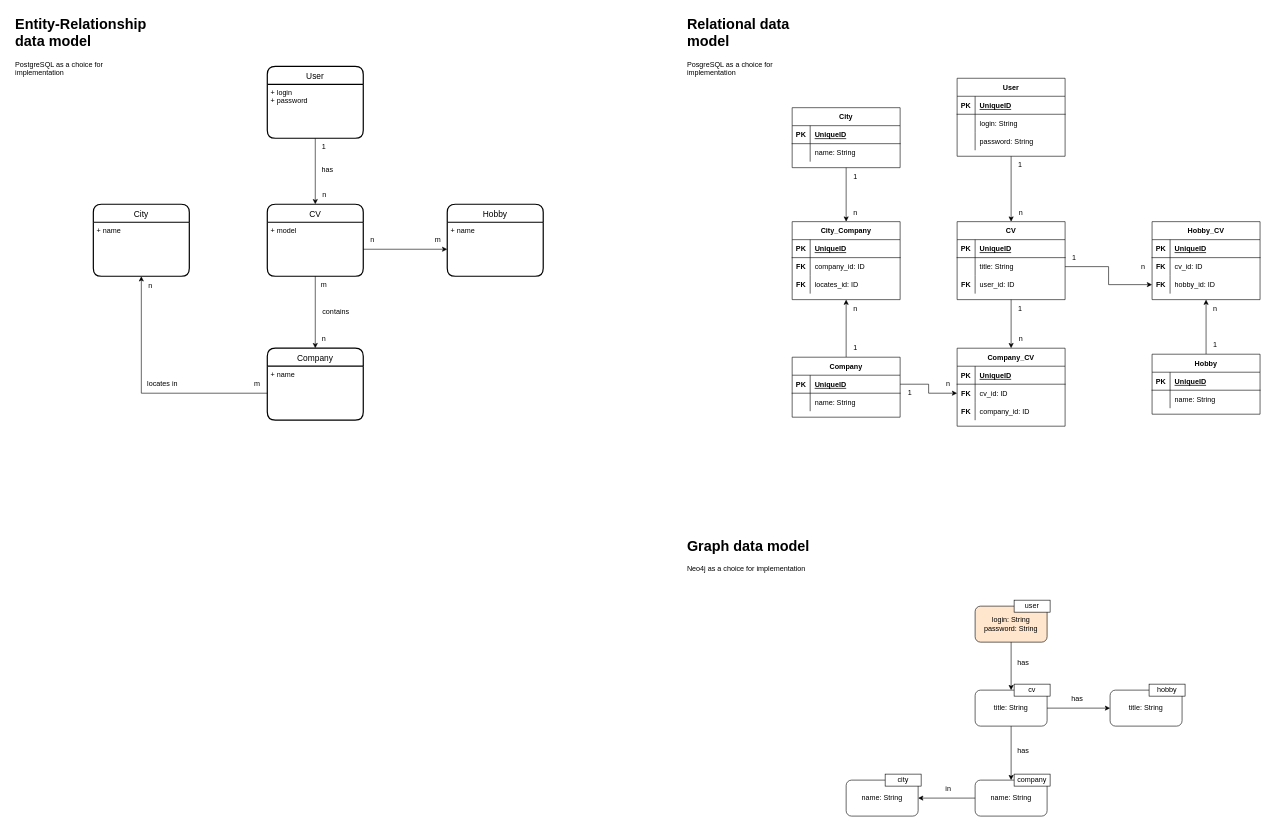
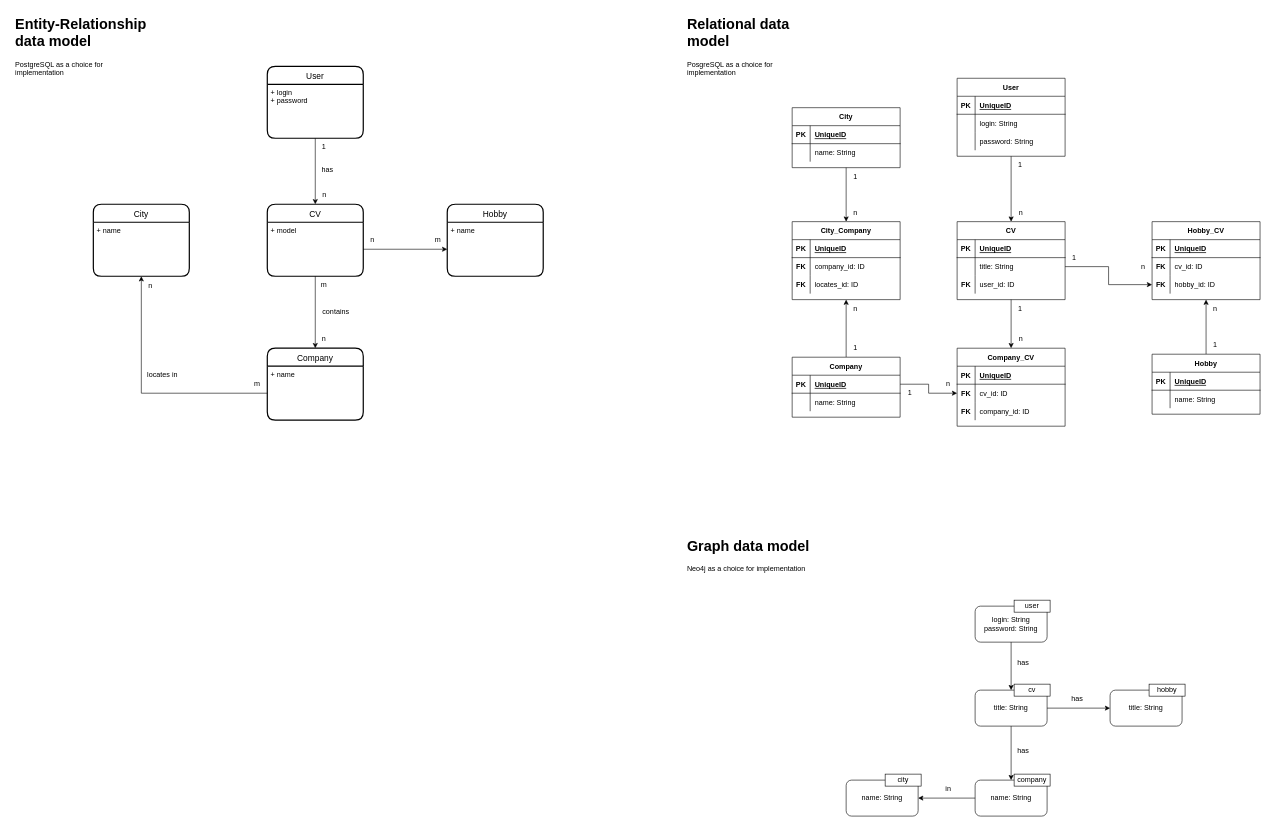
node "locates in": moved (162, 384) -> (162, 375)
node "login: String password: String": fillcolor #ffe6cc -> #ffffff
